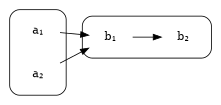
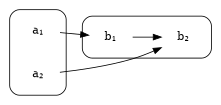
edge "a₂" -> "b₁": now "a₂" -> "b₂"
